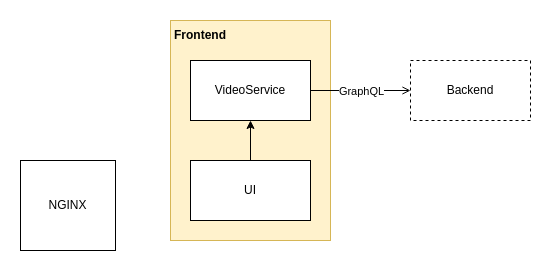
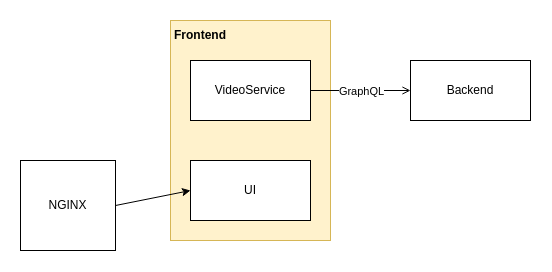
node "Backend": style dashed -> solid
edge "UI" -> "VideoService": removed
edge "NGINX" -> "UI": added
